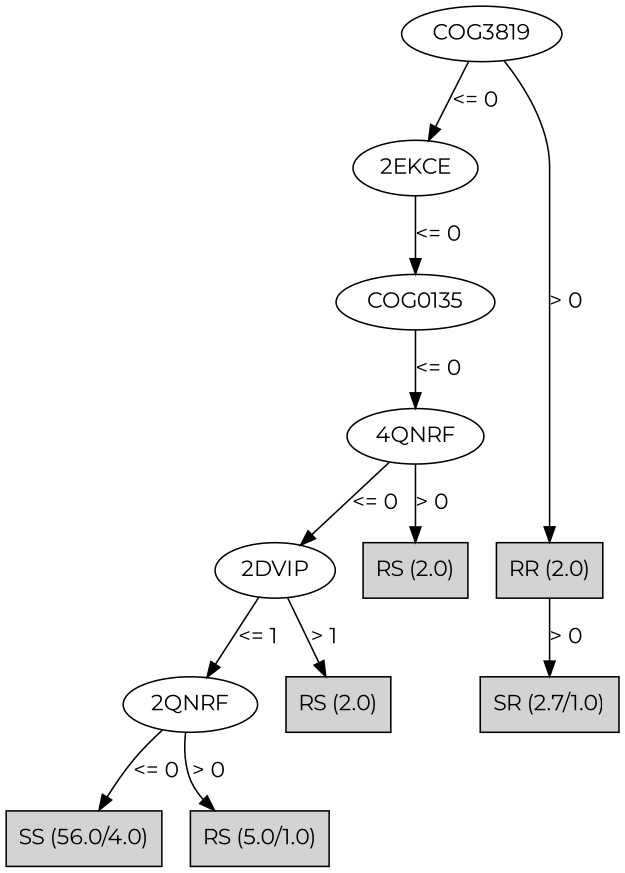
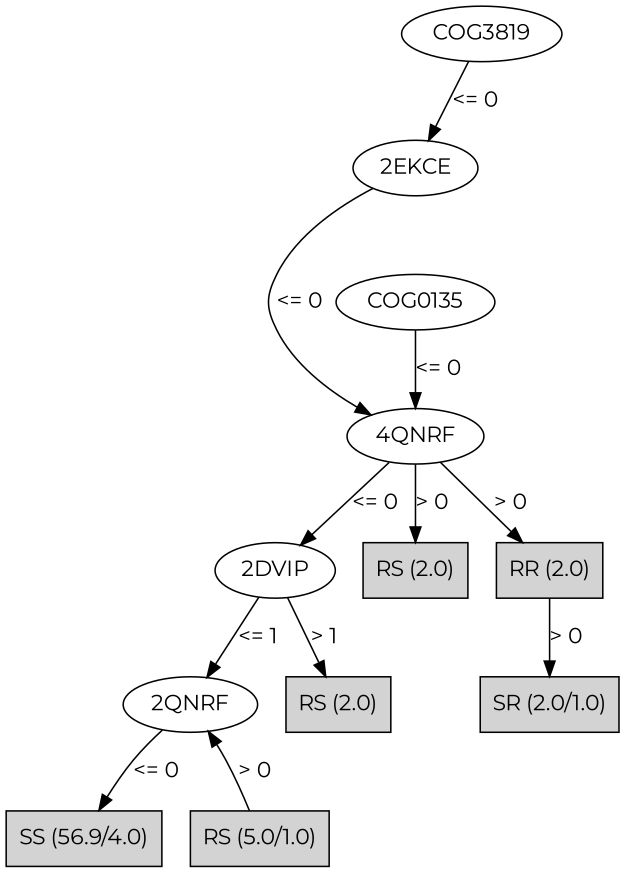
edge "2EKCE" -> "COG0135": now "2EKCE" -> "4QNRF"
edge "COG3819" -> "RR (2.0)": now "4QNRF" -> "RR (2.0)"
node "SR (2.7/1.0)": label "SR (2.7/1.0)" -> "SR (2.0/1.0)"
edge "2QNRF" -> "RS (5.0/1.0)": reversed
node "SS (56.0/4.0)": label "SS (56.0/4.0)" -> "SS (56.9/4.0)"
